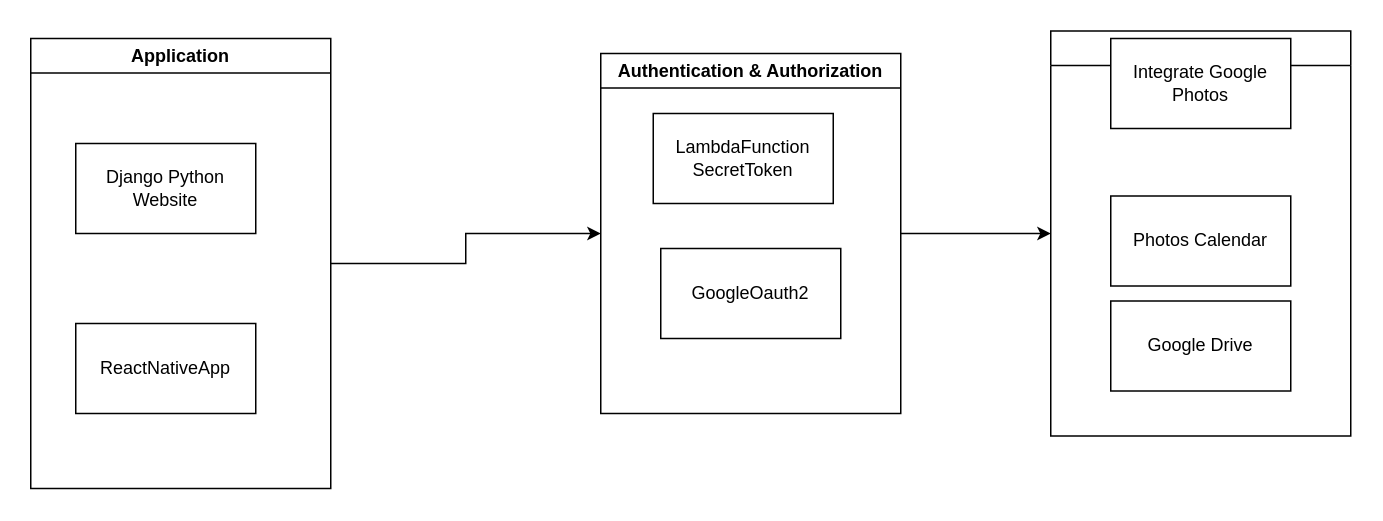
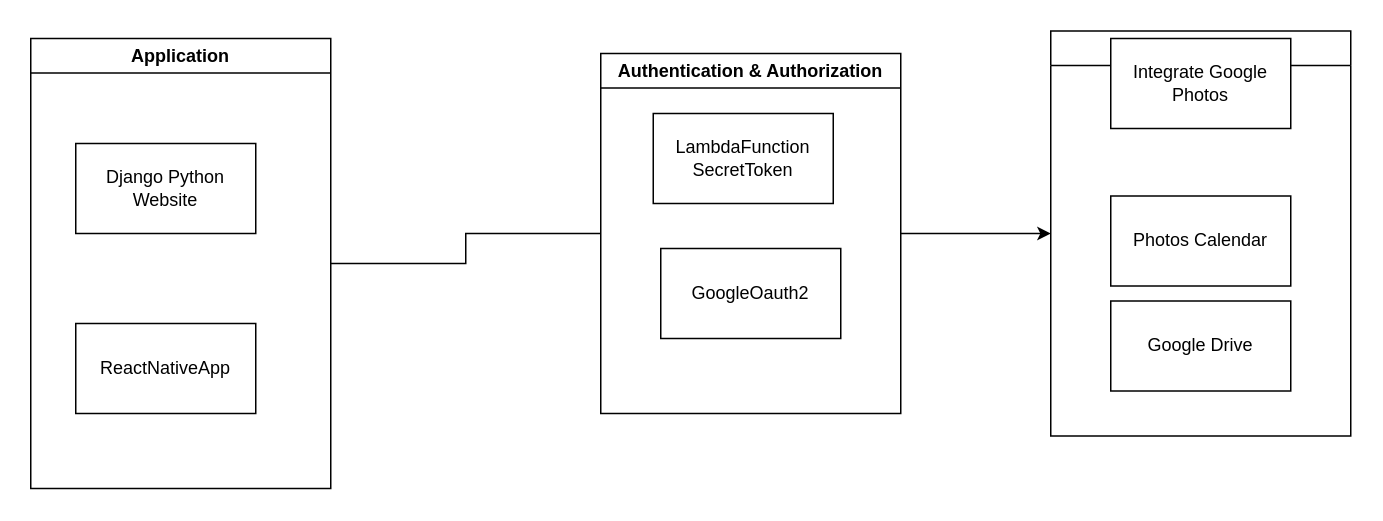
edge "Application" -> "Authentication & Authorization": arrowhead classic -> none
